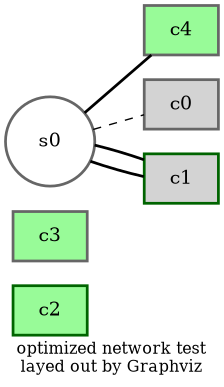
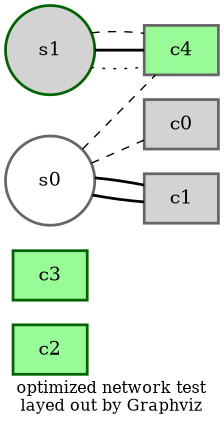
node "s1": added
edge "c4" -- "s0": style bold -> dashed
node "c1": color darkgreen -> gray40
node "c3": color gray40 -> darkgreen
